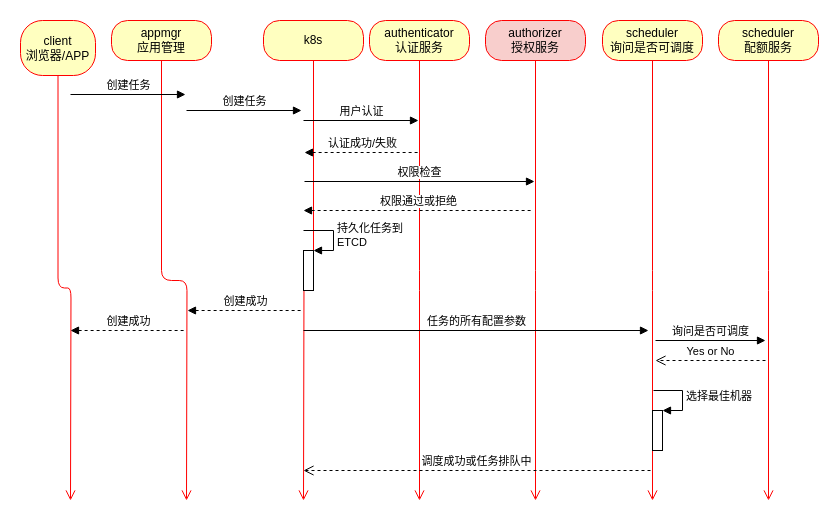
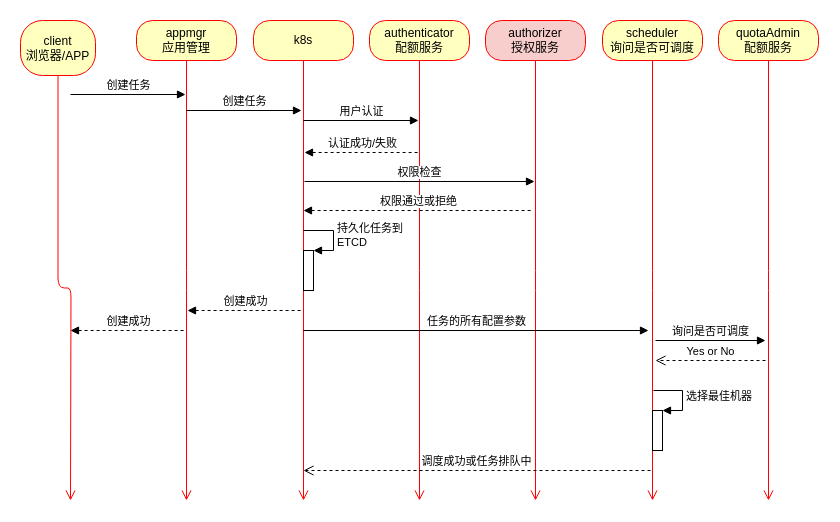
node "appmgr 应用管理": moved (162, 41) -> (187, 41)
node "k8s": moved (314, 41) -> (304, 41)
node "authenticator 认证服务": label "authenticator 认证服务" -> "authenticator 配额服务"
node "scheduler 配额服务": label "scheduler 配额服务" -> "quotaAdmin 配额服务"
